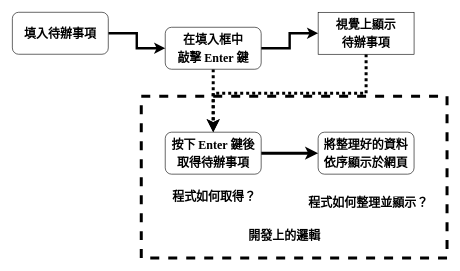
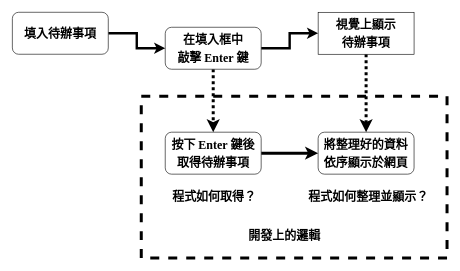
edge "視覺上顯示 待辦事項" -> "按下 Enter 鍵後取得待辦事項": now "視覺上顯示 待辦事項" -> "將整理好的資料 依序顯示於網頁"
node "程式如何整理並顯示？": moved (371, 201) -> (371, 195)
